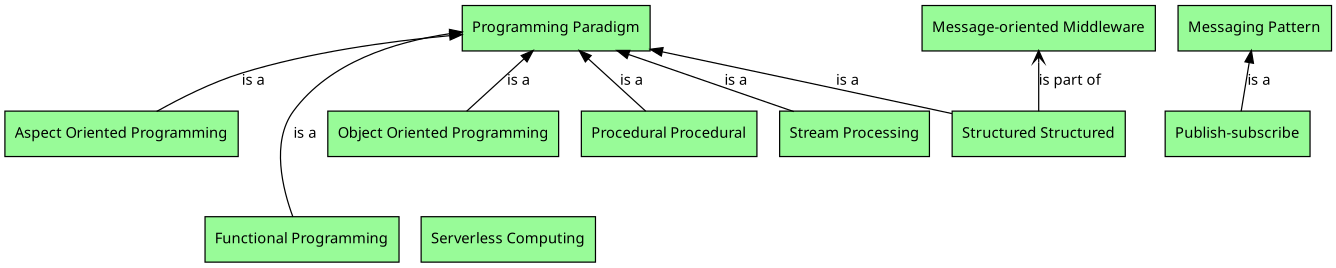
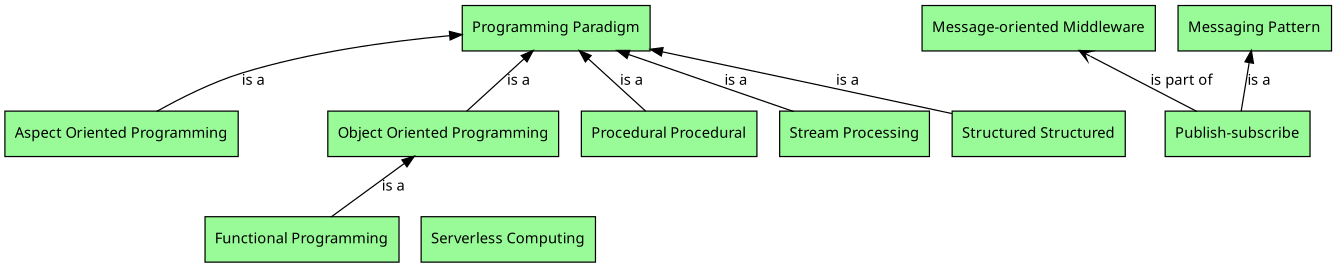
edge "Functional Programming" -> "Programming Paradigm": now "Functional Programming" -> "Object Oriented Programming"
edge "Structured Structured" -> "Message-oriented Middleware": now "Publish-subscribe" -> "Message-oriented Middleware"
